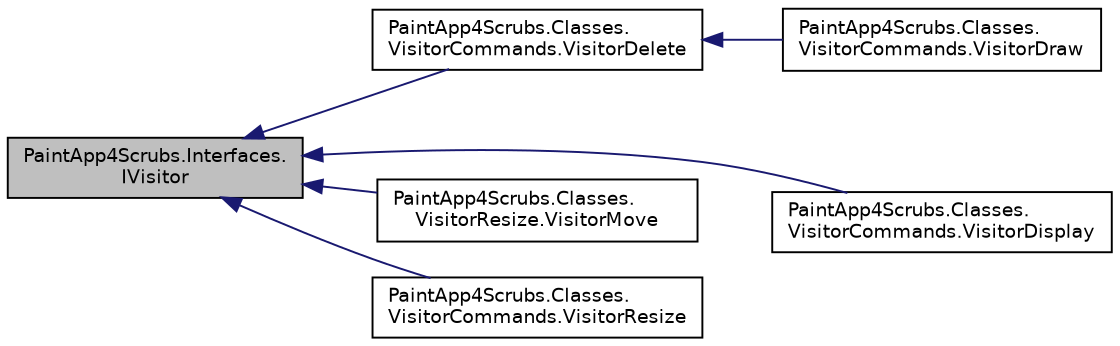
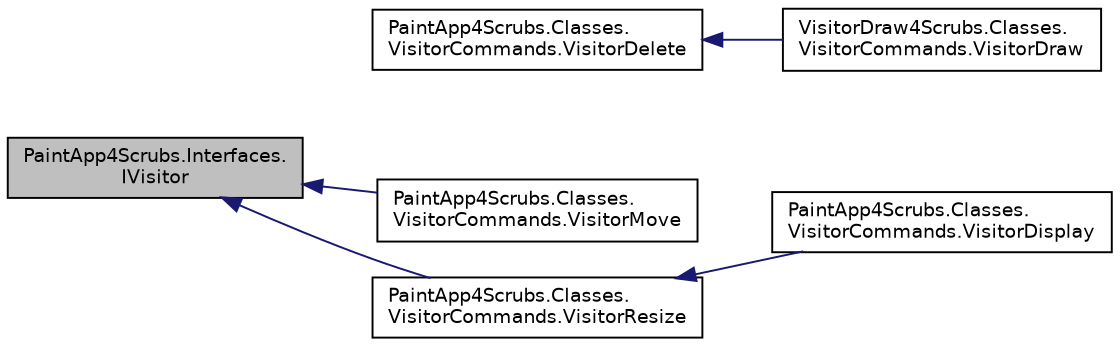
node "PaintApp4Scrubs.Classes. VisitorCommands.VisitorDraw": label "PaintApp4Scrubs.Classes. VisitorCommands.VisitorDraw" -> "VisitorDraw4Scrubs.Classes. VisitorCommands.VisitorDraw"
edge "PaintApp4Scrubs.Classes. VisitorCommands.VisitorDelete" -> "PaintApp4Scrubs.Interfaces. IVisitor": removed
edge "PaintApp4Scrubs.Classes. VisitorCommands.VisitorDisplay" -> "PaintApp4Scrubs.Interfaces. IVisitor": now "PaintApp4Scrubs.Classes. VisitorCommands.VisitorDisplay" -> "PaintApp4Scrubs.Classes. VisitorCommands.VisitorResize"
node "PaintApp4Scrubs.Classes. VisitorResize.VisitorMove": label "PaintApp4Scrubs.Classes. VisitorResize.VisitorMove" -> "PaintApp4Scrubs.Classes. VisitorCommands.VisitorMove"
